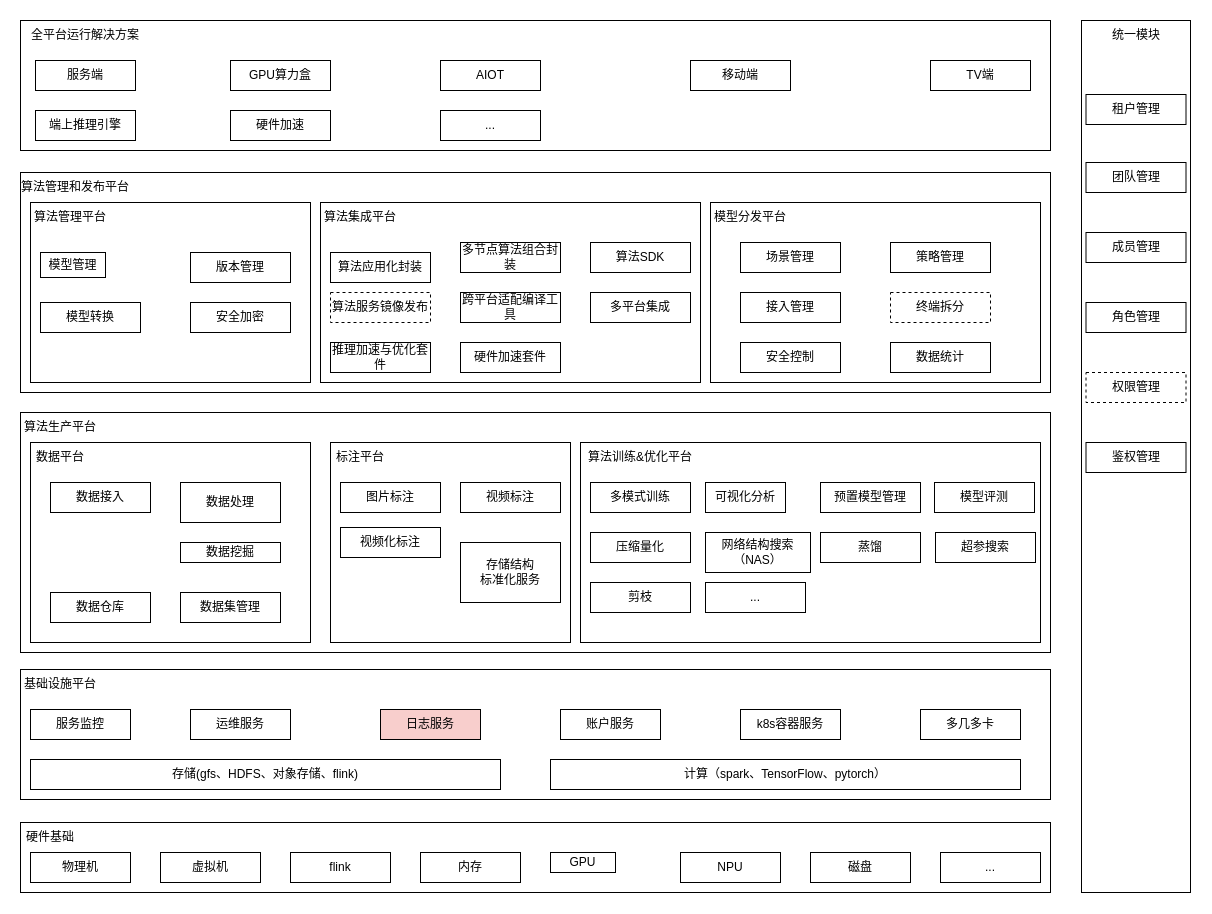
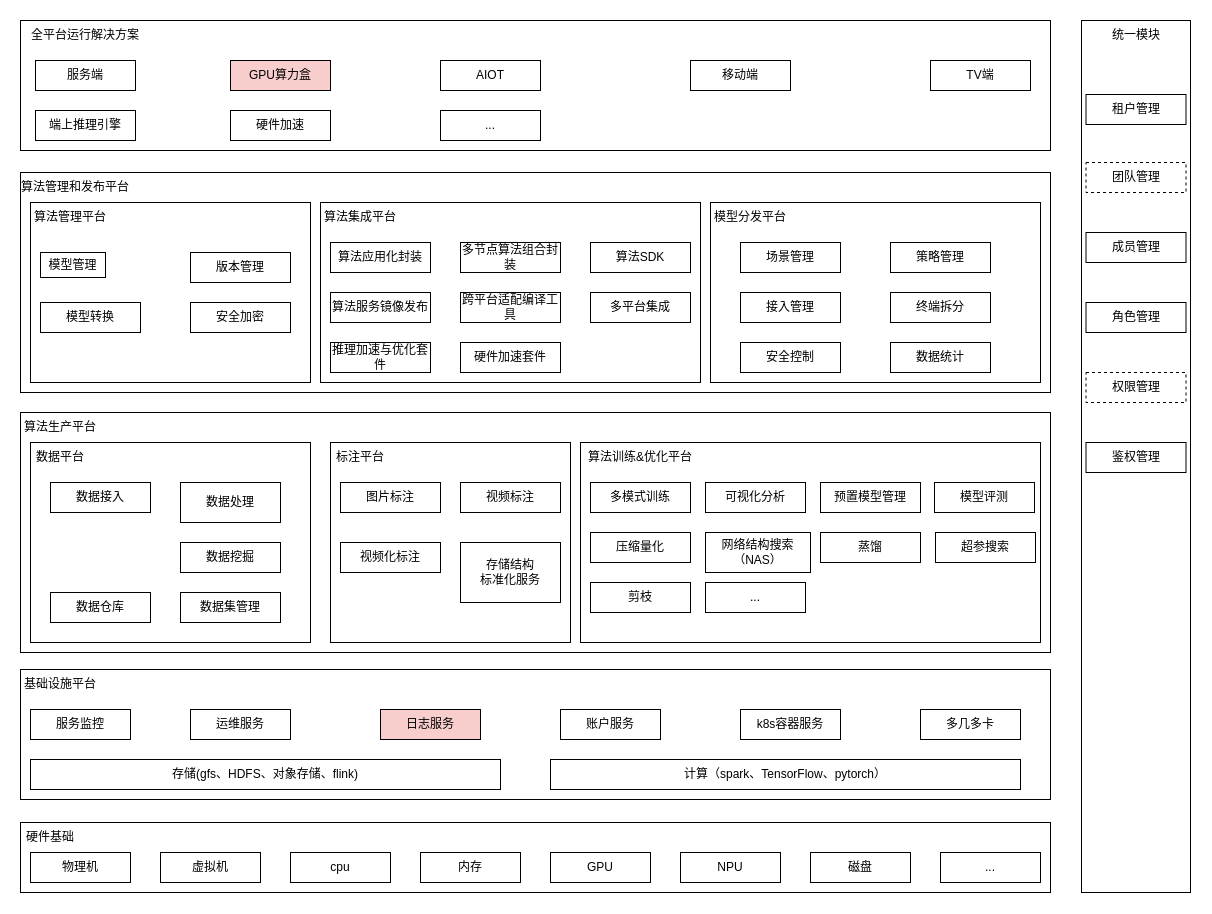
node "GPU算力盒": fillcolor #ffffff -> #f8cecc
node "团队管理": style solid -> dashed
node "算法应用化封装": moved (381, 268) -> (381, 258)
node "算法服务镜像发布": style dashed -> solid
node "终端拆分": style dashed -> solid
node "可视化分析": size 80x30 -> 100x30
node "视频化标注": moved (391, 543) -> (391, 558)
node "数据挖掘": size 100x20 -> 100x30
node "GPU": size 65x20 -> 100x30
node "flink": label "flink" -> "cpu"
